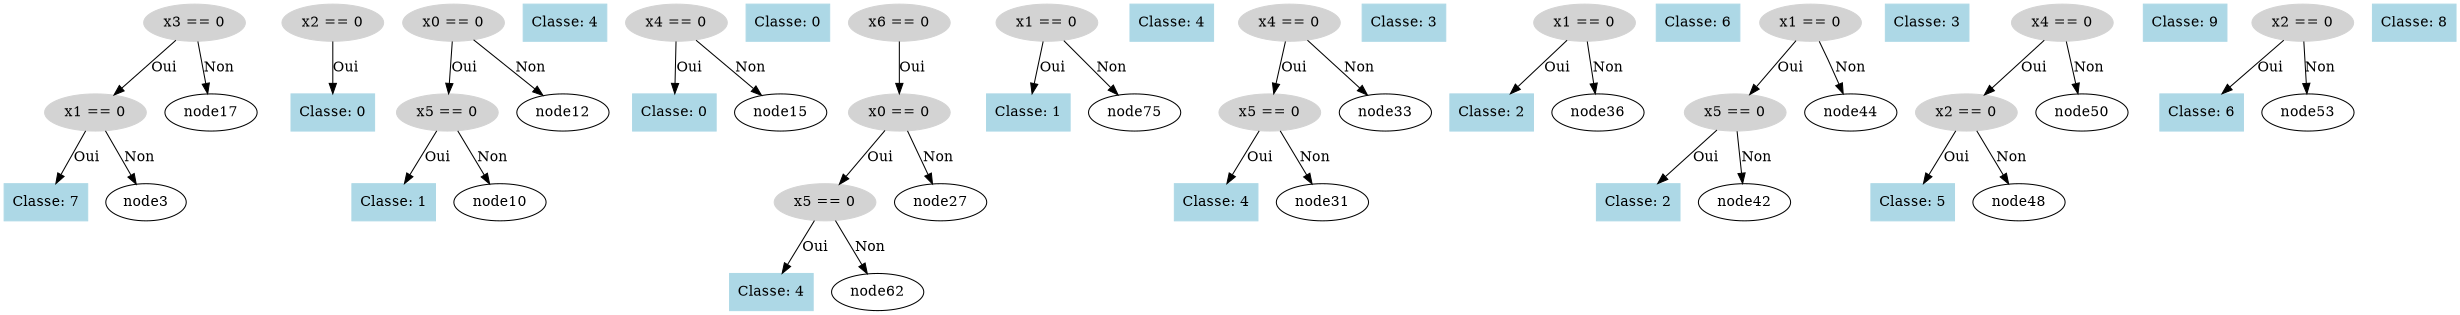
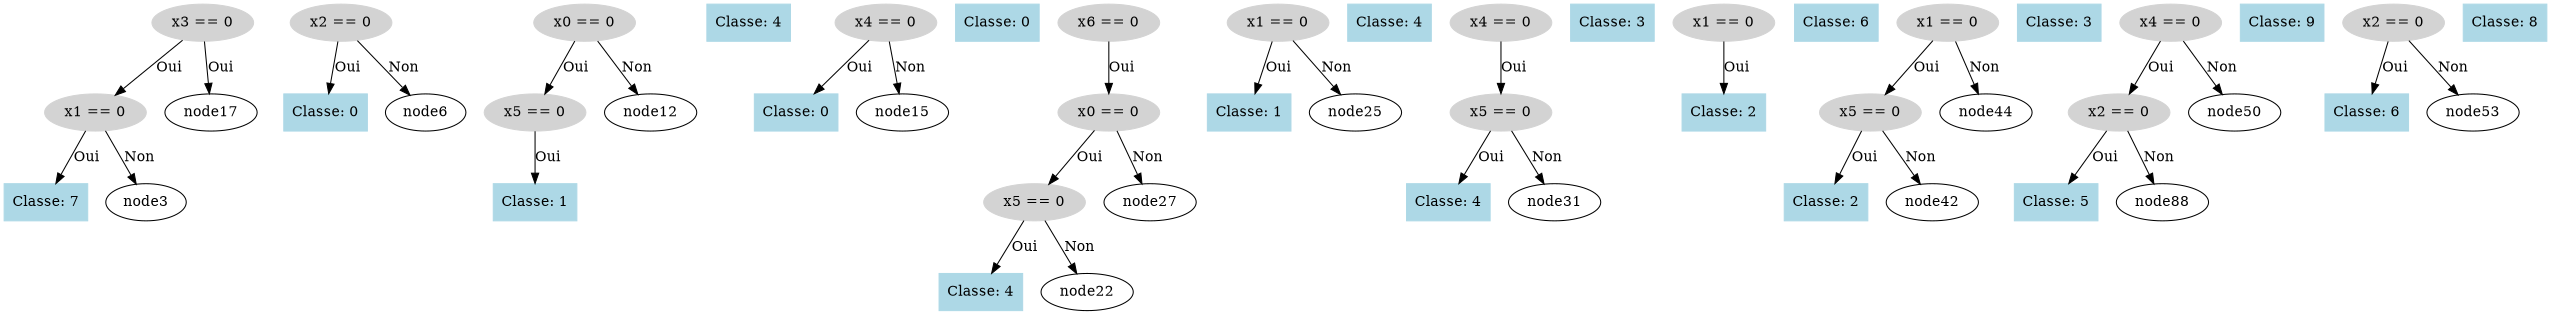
edge "x3 == 0" -> "node17": label "Non" -> "Oui"
node "node6": added
node "node75": label "node75" -> "node25"
node "node33": removed
node "node36": removed
node "node10": removed
node "node48": label "node48" -> "node88"
node "node62": label "node62" -> "node22"
